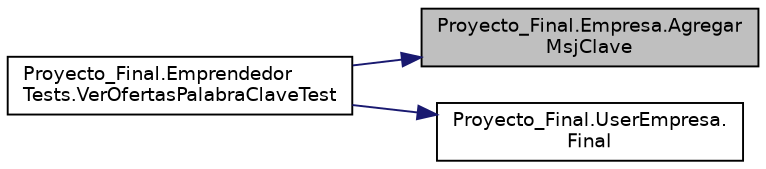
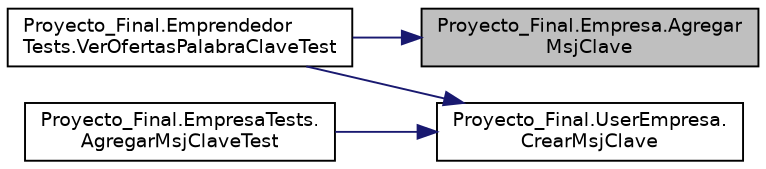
node "Proyecto_Final.EmpresaTests. AgregarMsjClaveTest": added
node "Proyecto_Final.UserEmpresa. Final": label "Proyecto_Final.UserEmpresa. Final" -> "Proyecto_Final.UserEmpresa. CrearMsjClave"
